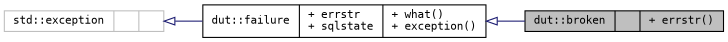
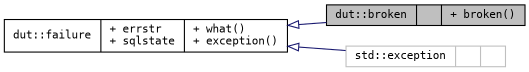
edge "dut::failure" -> "std::exception": reversed
node "dut::broken": text "+ errstr()" -> "+ broken()"
